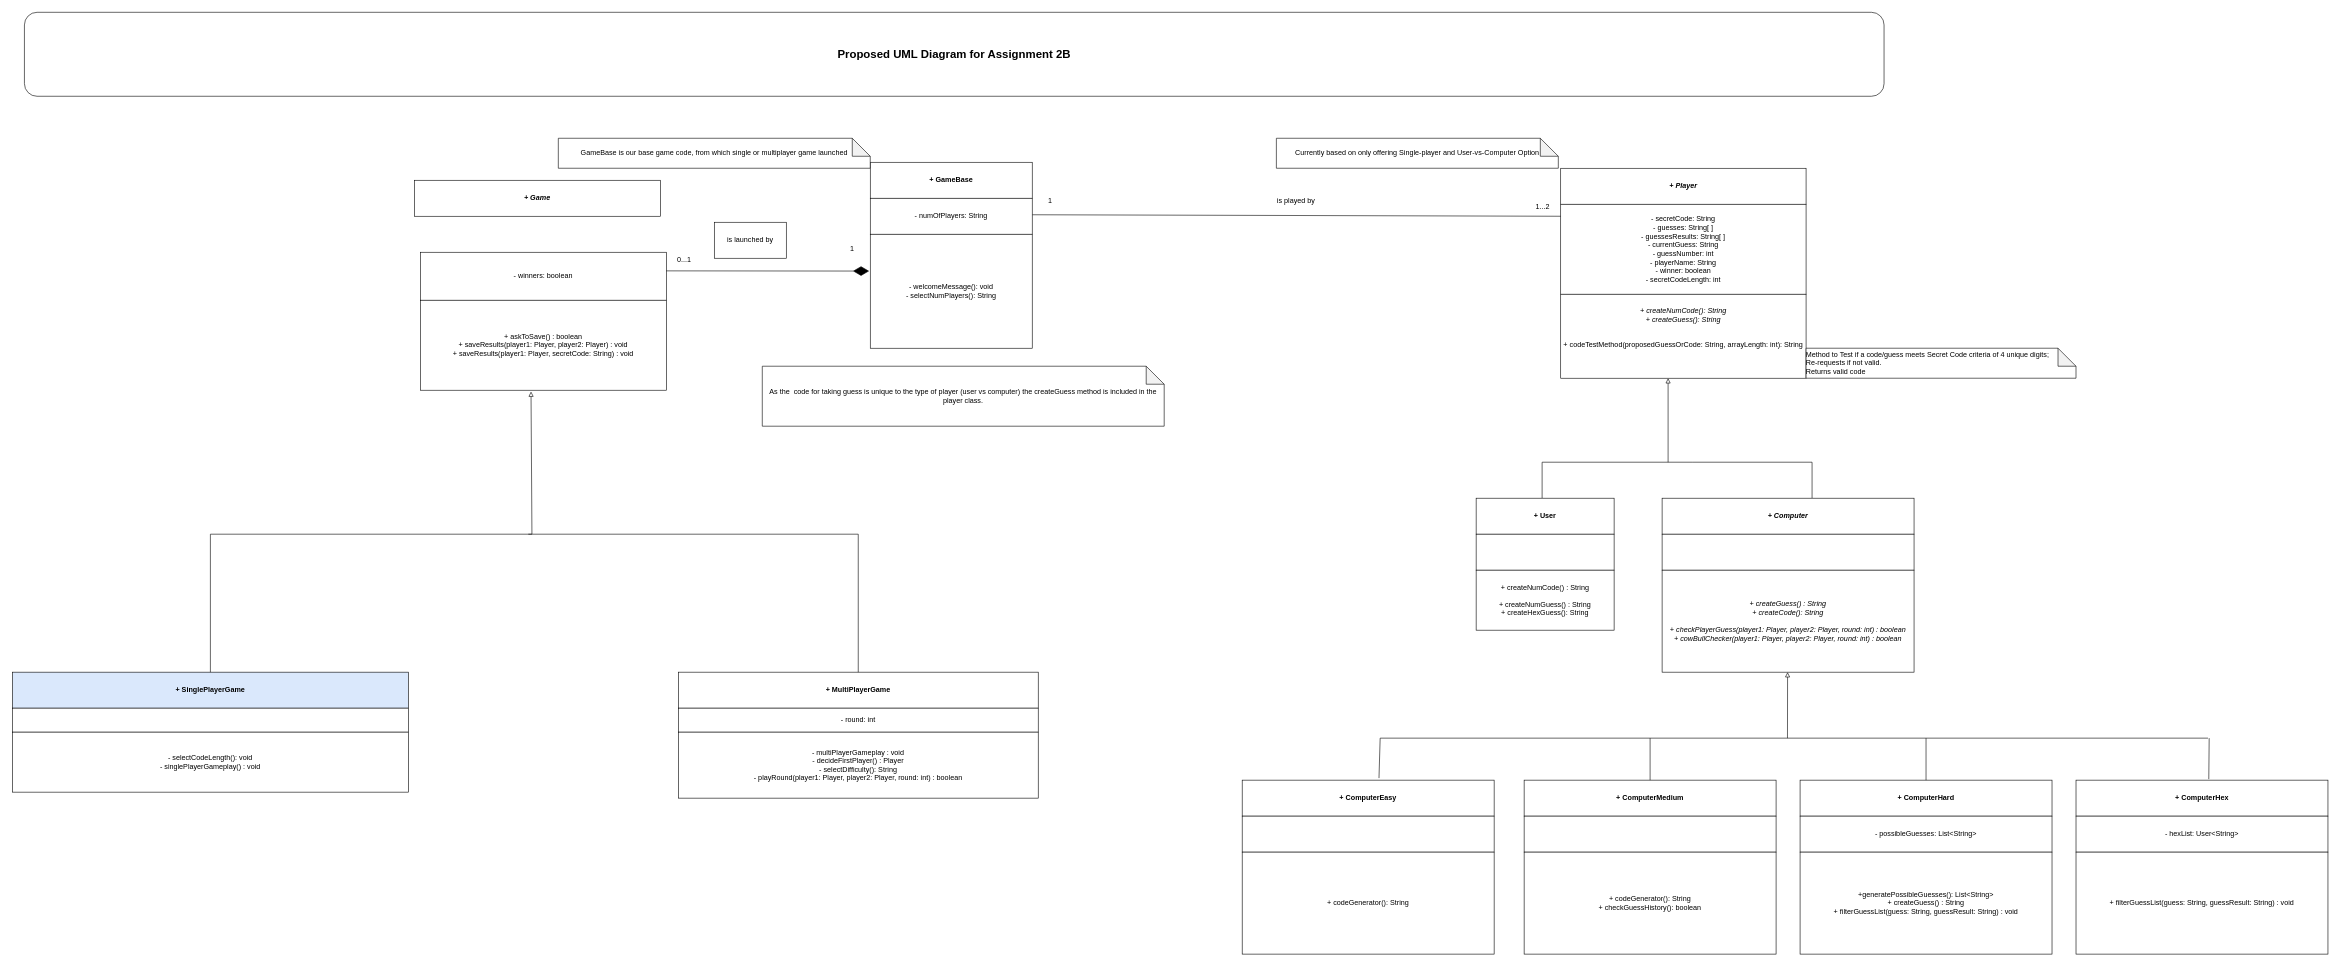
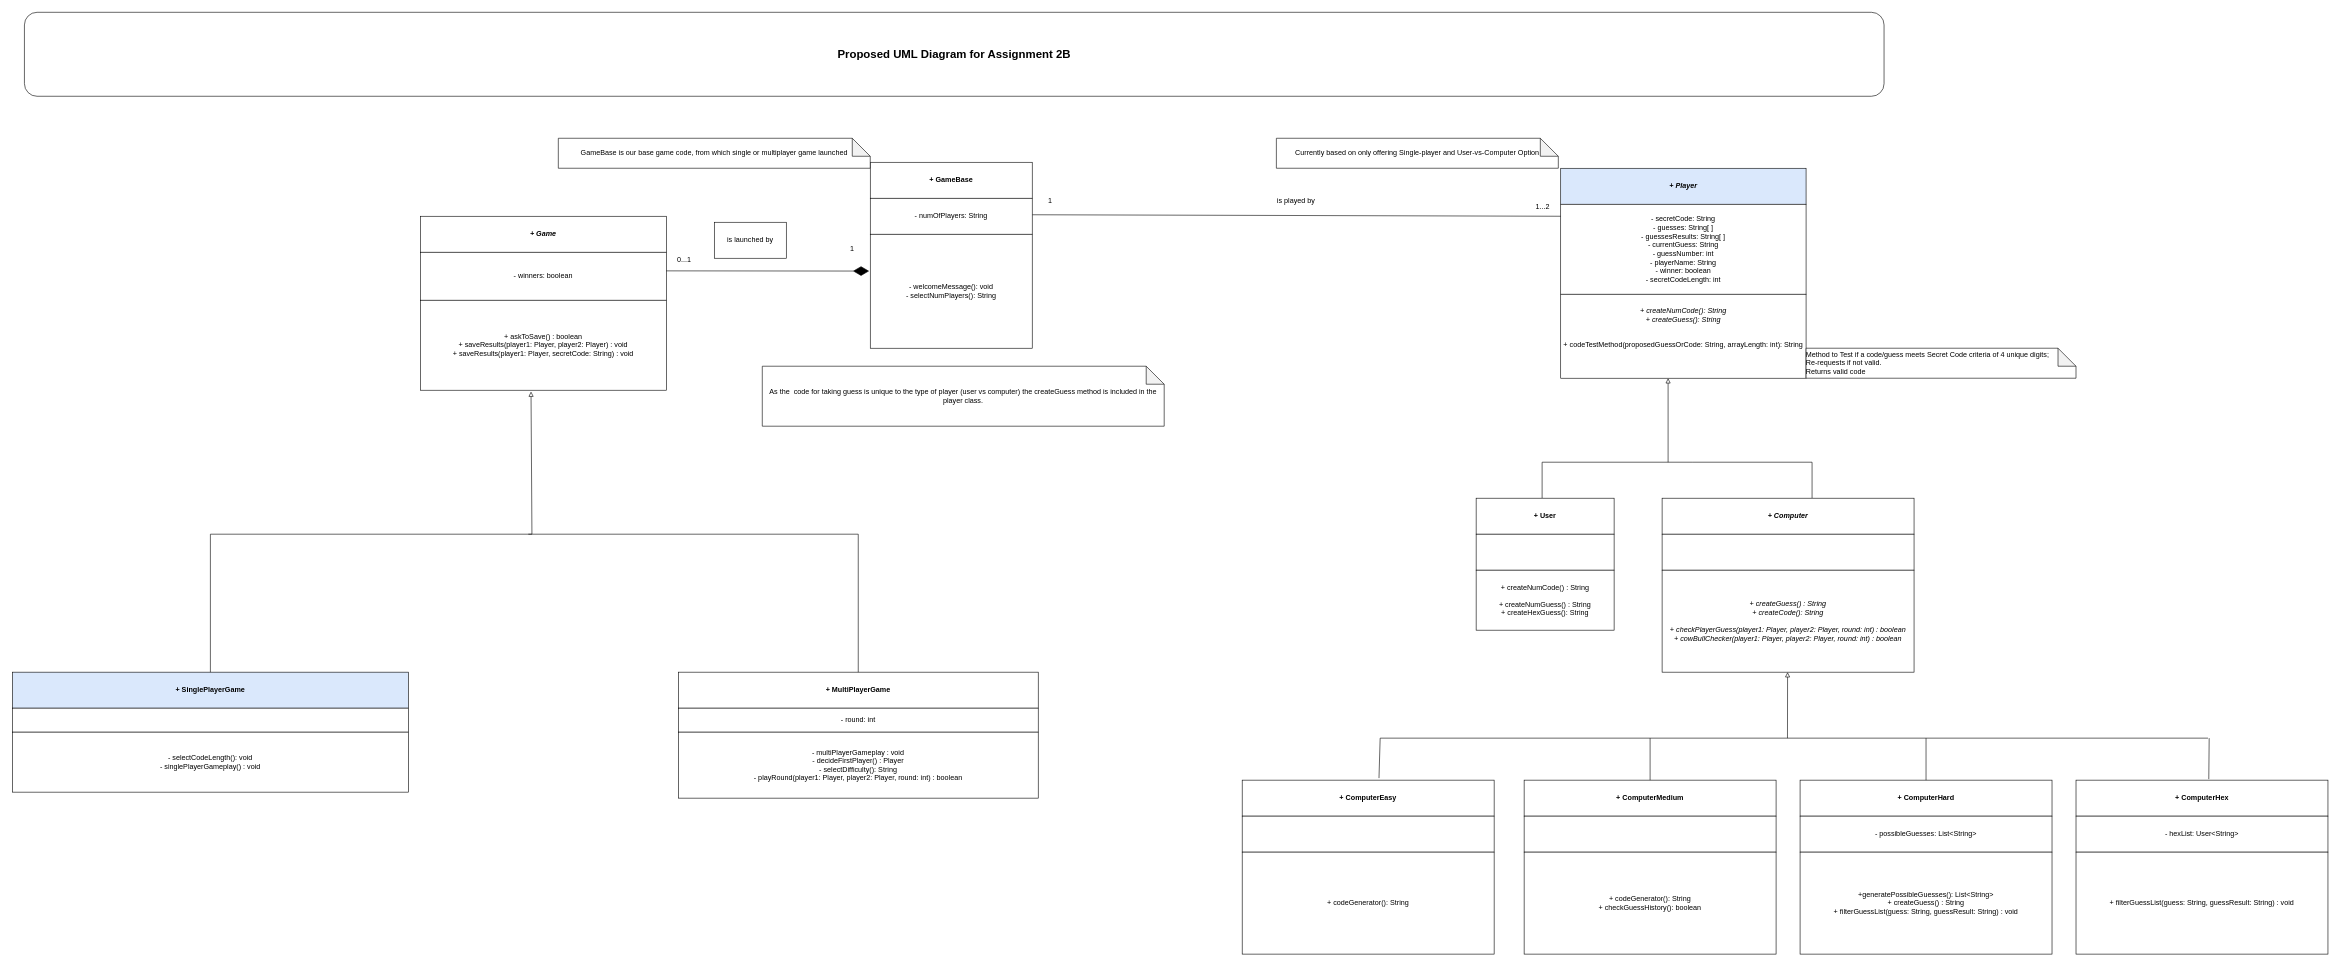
node "+ Player": fillcolor #ffffff -> #dae8fc
node "+ Game": moved (537, 198) -> (543, 234)
